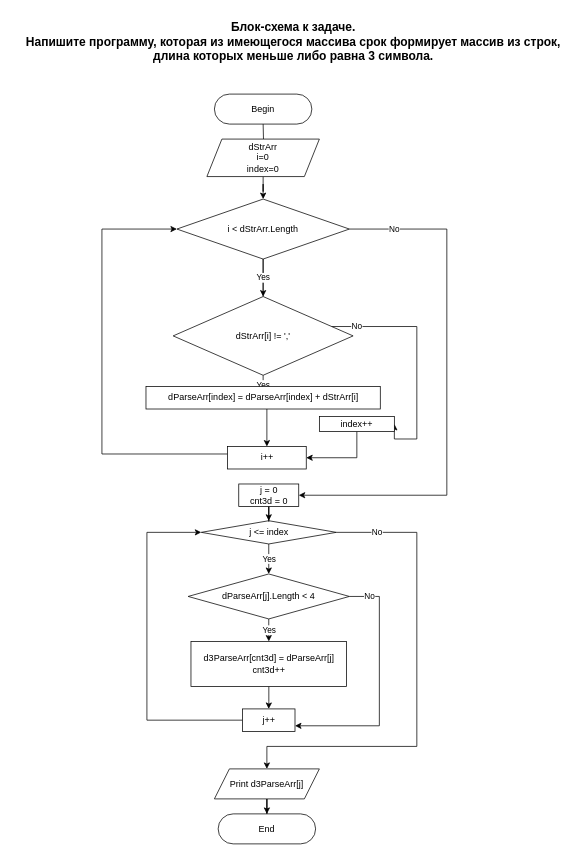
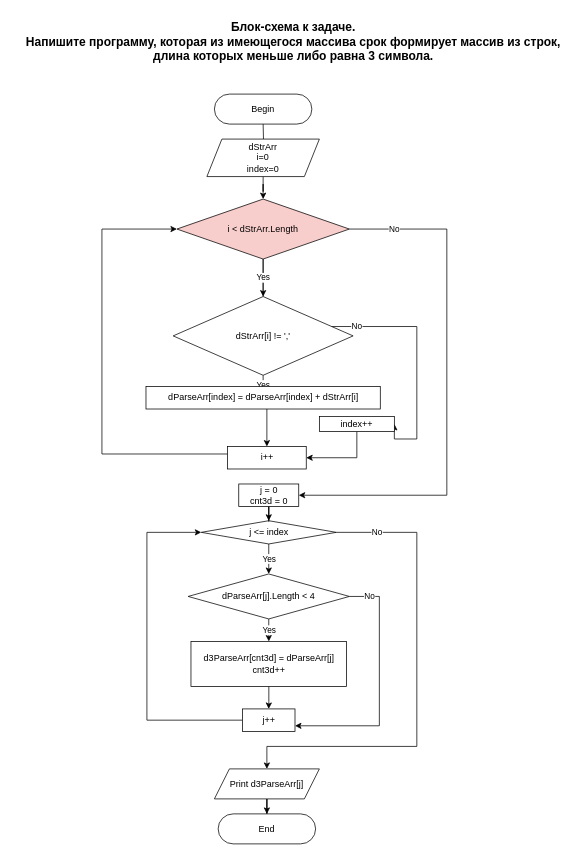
node "i < dStrArr.Length": fillcolor #ffffff -> #f8cecc
